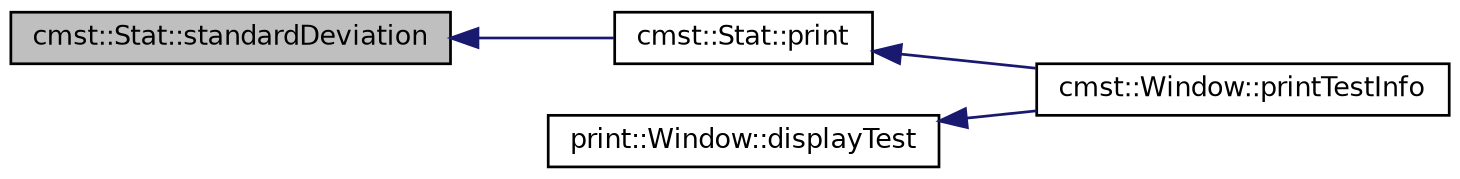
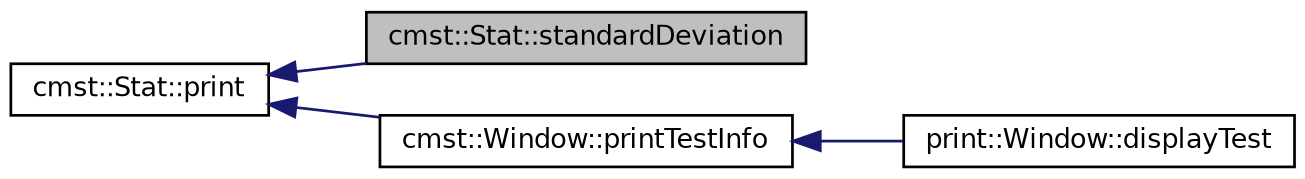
edge "cmst::Stat::print" -> "cmst::Stat::standardDeviation": reversed
edge "cmst::Window::printTestInfo" -> "print::Window::displayTest": reversed
